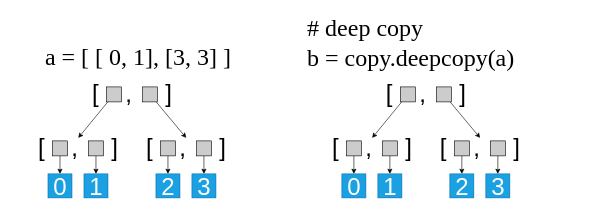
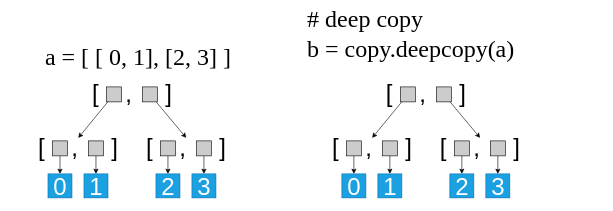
node "# deep copy b = copy.deepcopy(a)": moved (453, 42) -> (453, 33)
node "a = [ [ 0, 1], [3, 3] ]": label "a = [ [ 0, 1], [3, 3] ]" -> "a = [ [ 0, 1], [2, 3] ]"
